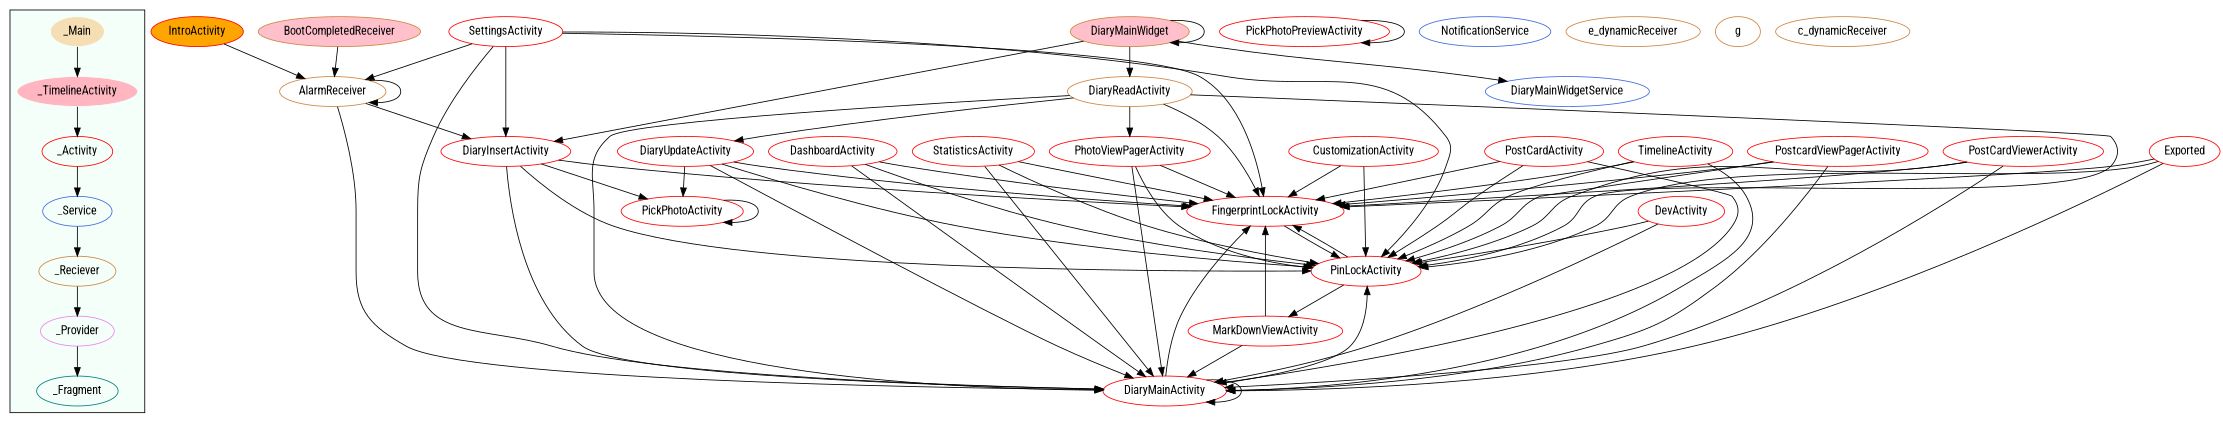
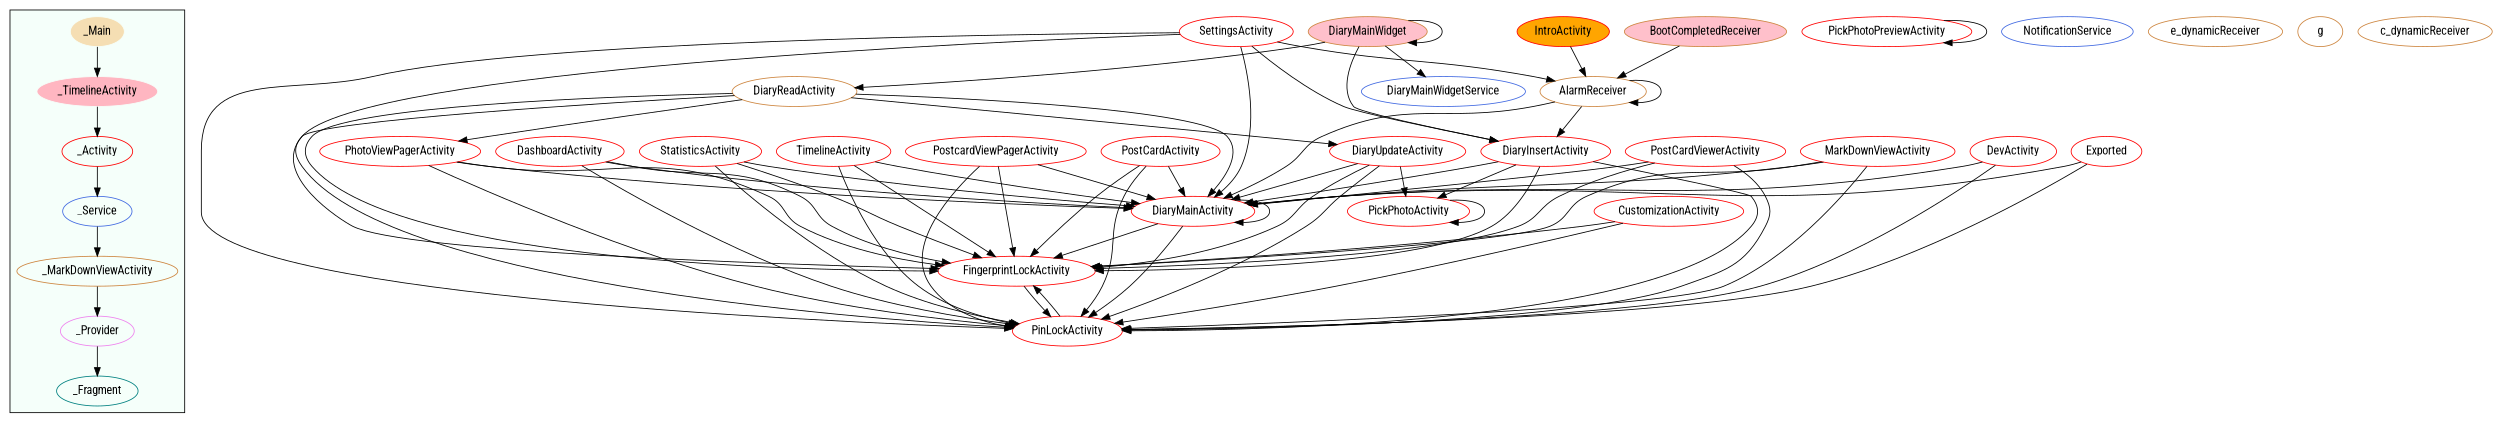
edge "Exported" -> "FingerprintLockActivity": removed
node "_Reciever": label "_Reciever" -> "_MarkDownViewActivity"
edge "PinLockActivity" -> "MarkDownViewActivity": reversed
